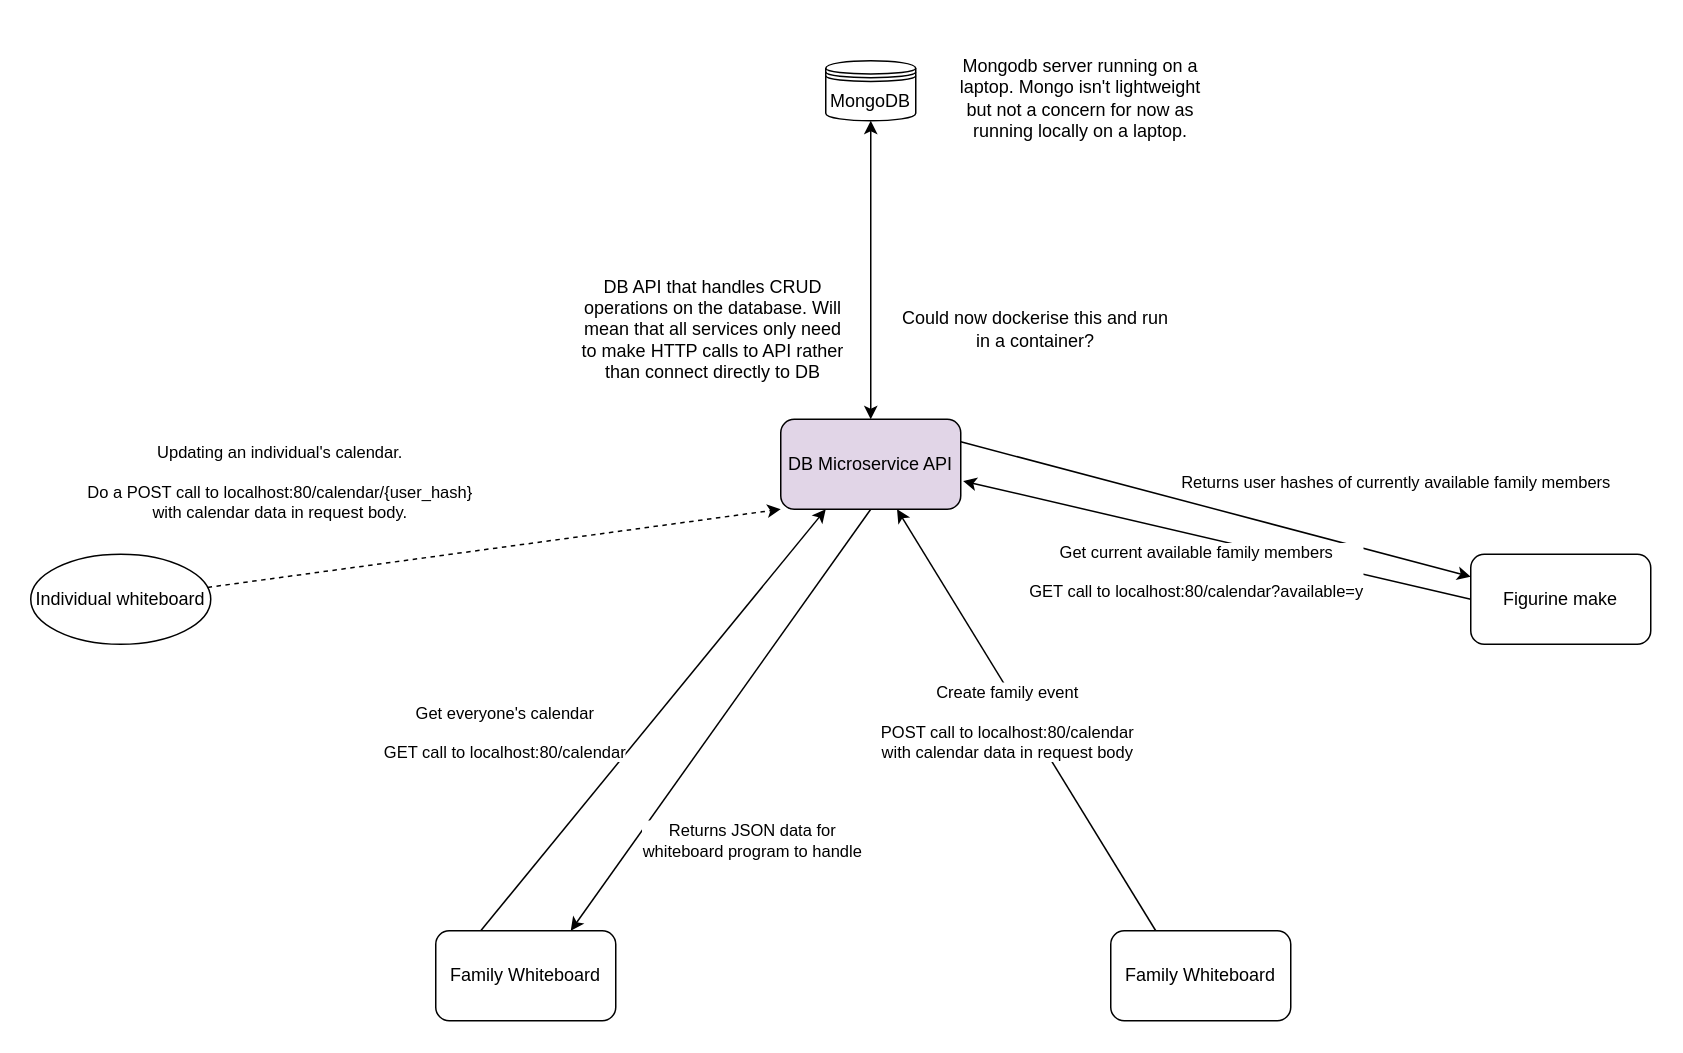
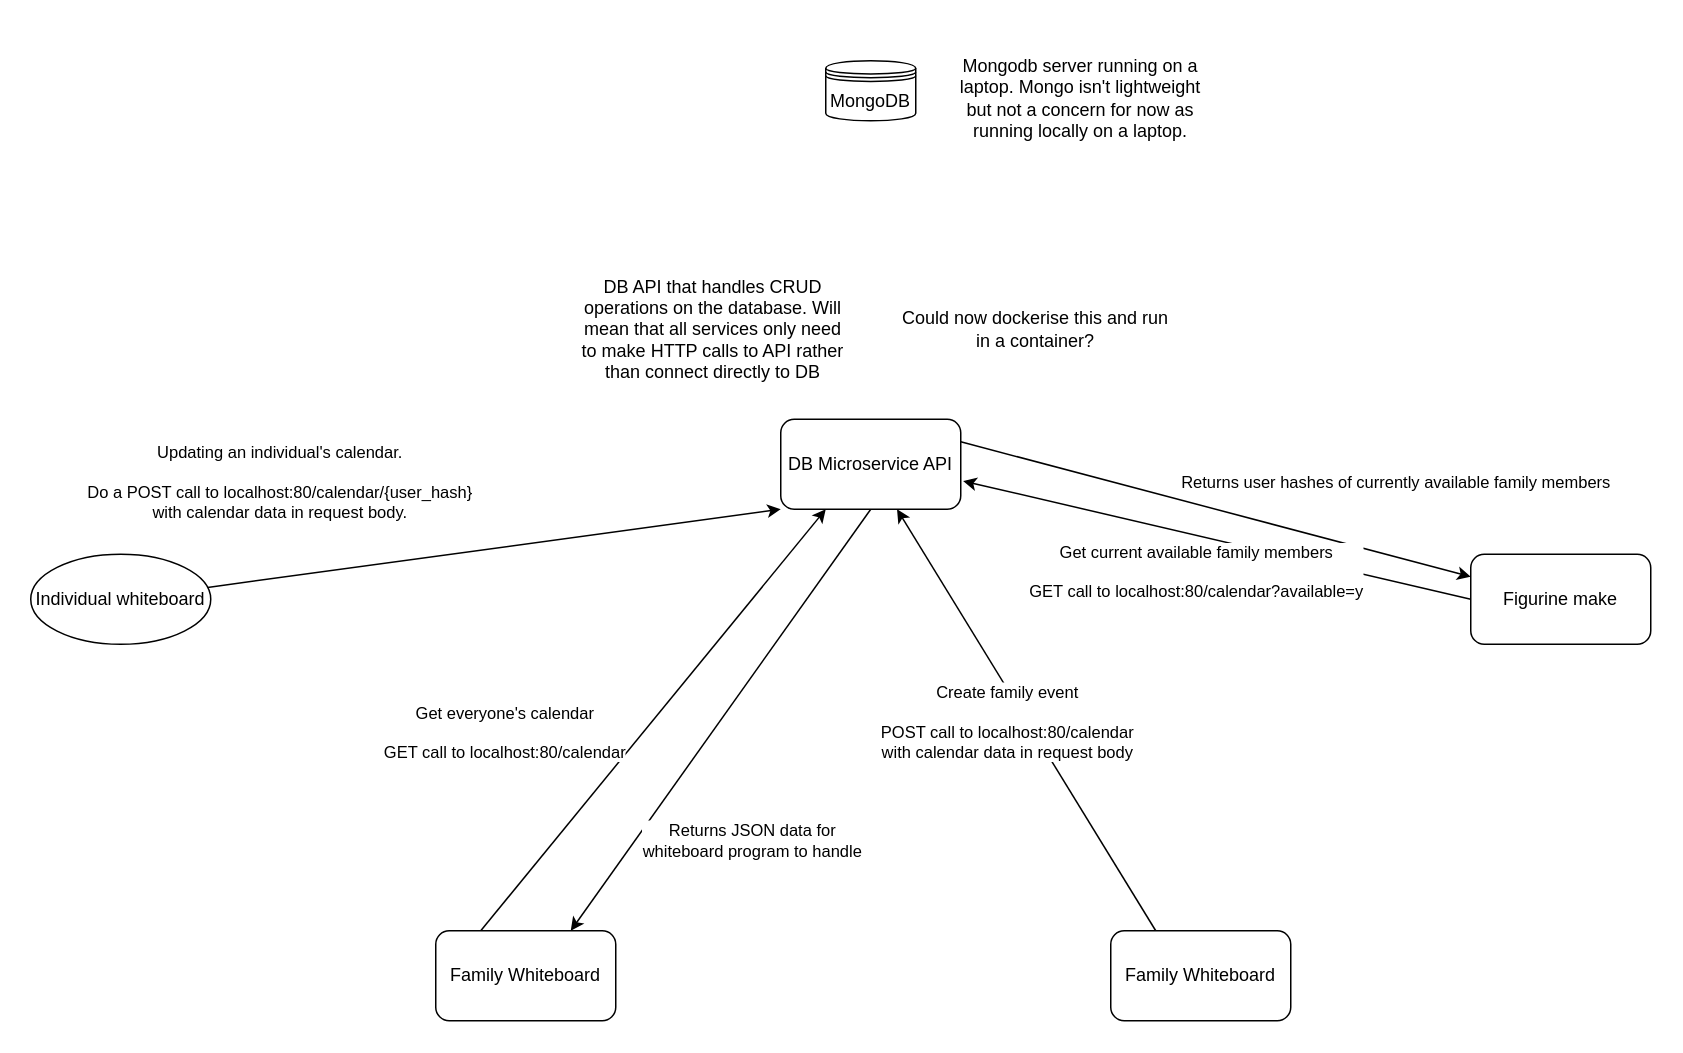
edge "MongoDB" -- "DB Microservice API": removed
node "DB Microservice API": fillcolor #e1d5e7 -> #ffffff
edge "Individual whiteboard" -> "DB Microservice API": style dashed -> solid
